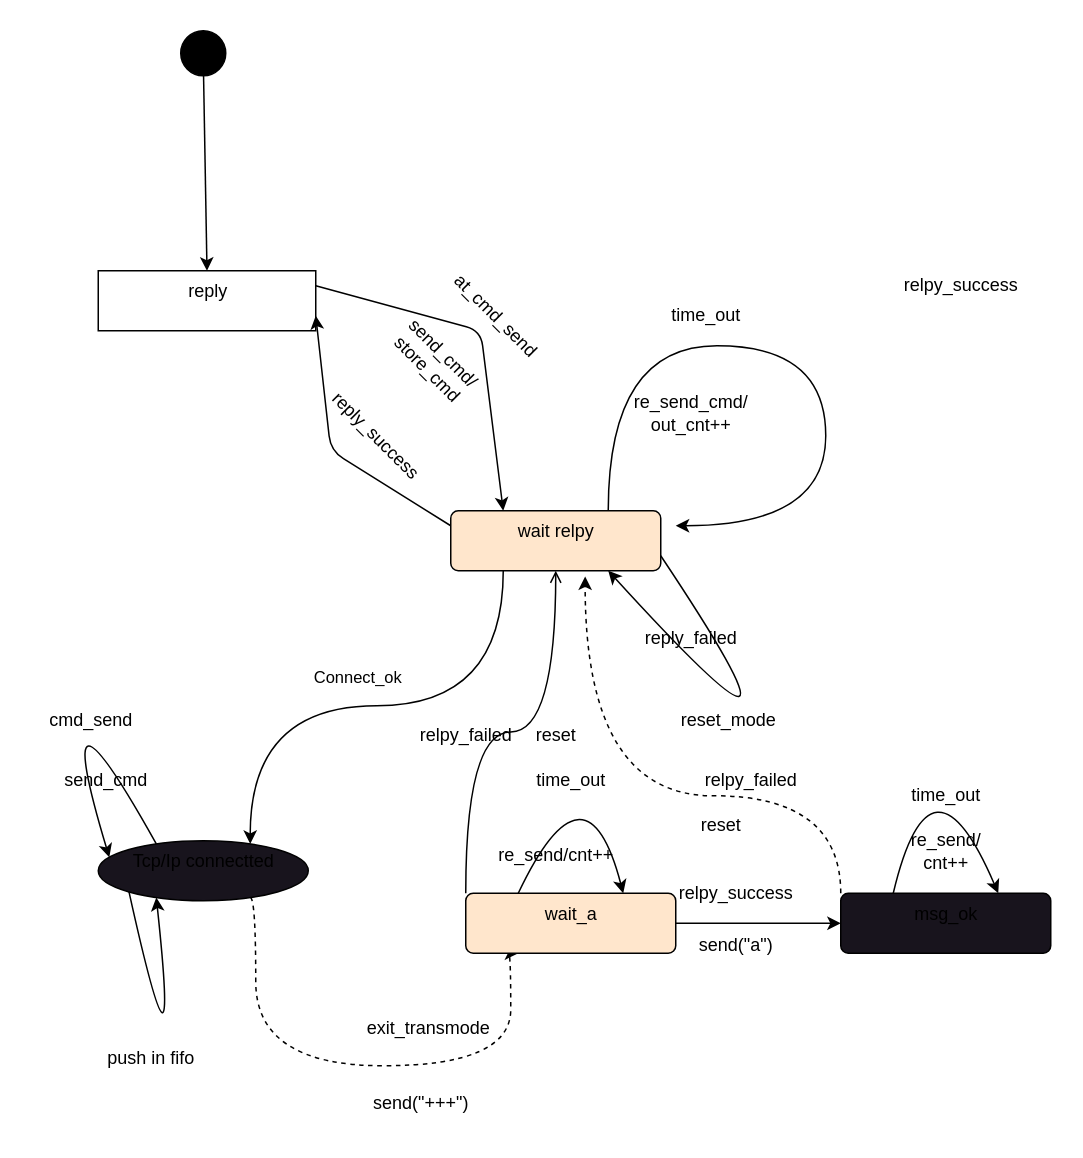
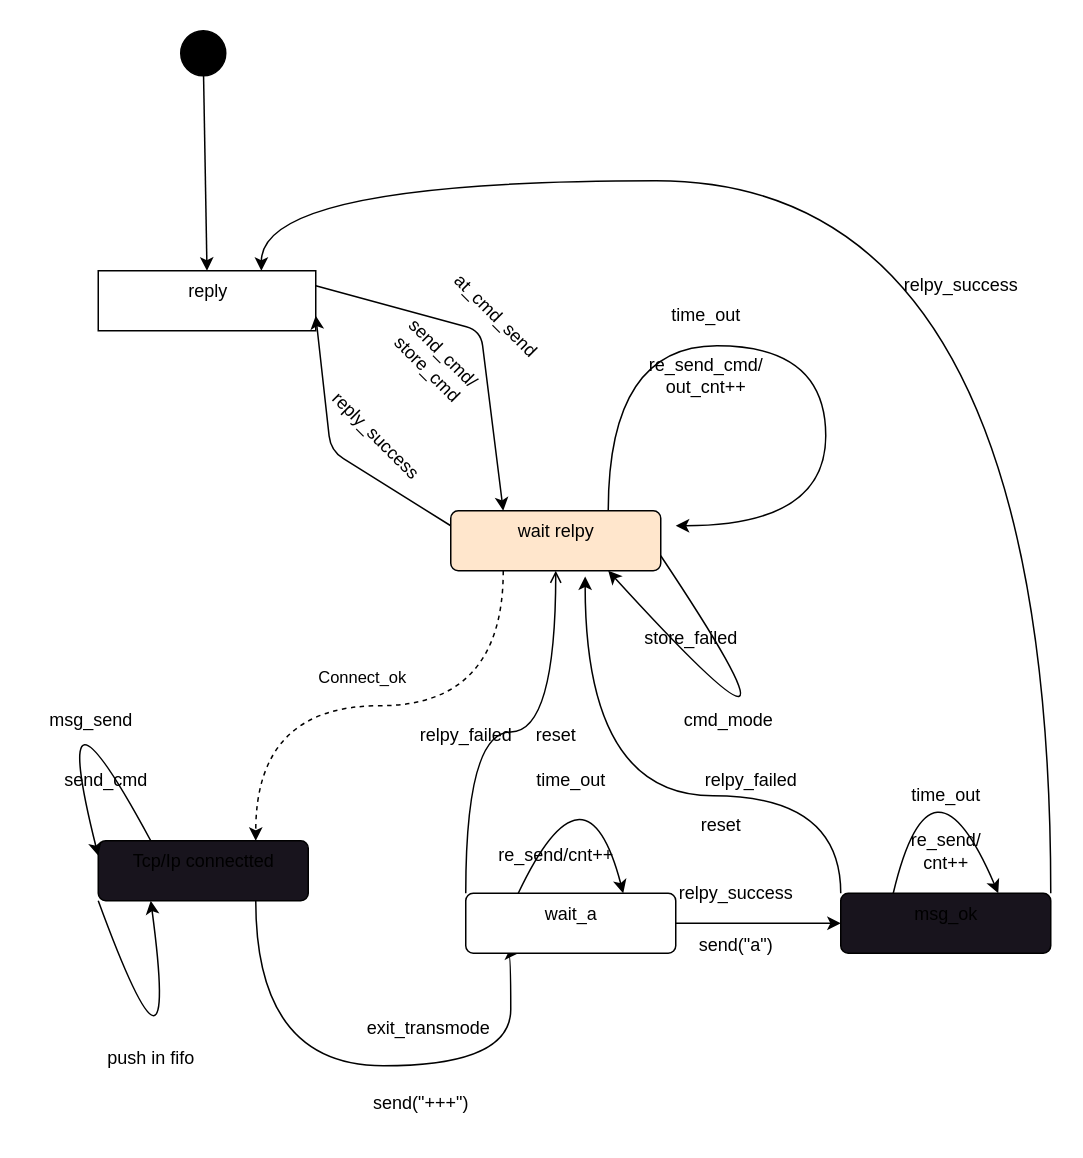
edge "msg_ok" -> "reply": added
node "re_send_cmd/ out_cnt++": moved (691, 413) -> (706, 376)
node "reply_failed": label "reply_failed" -> "store_failed"
edge "wait relpy" -> "Tcp/Ip connectted": style solid -> dashed
node "cmd_send": label "cmd_send" -> "msg_send"
node "reset_mode": label "reset_mode" -> "cmd_mode"
edge "msg_ok" -> "wait relpy": style dashed -> solid
node "Tcp/Ip connectted": shape ellipse -> rounded rectangle
node "wait_a": fillcolor #ffe6cc -> #ffffff
edge "Tcp/Ip connectted" -> "wait_a": style dashed -> solid
